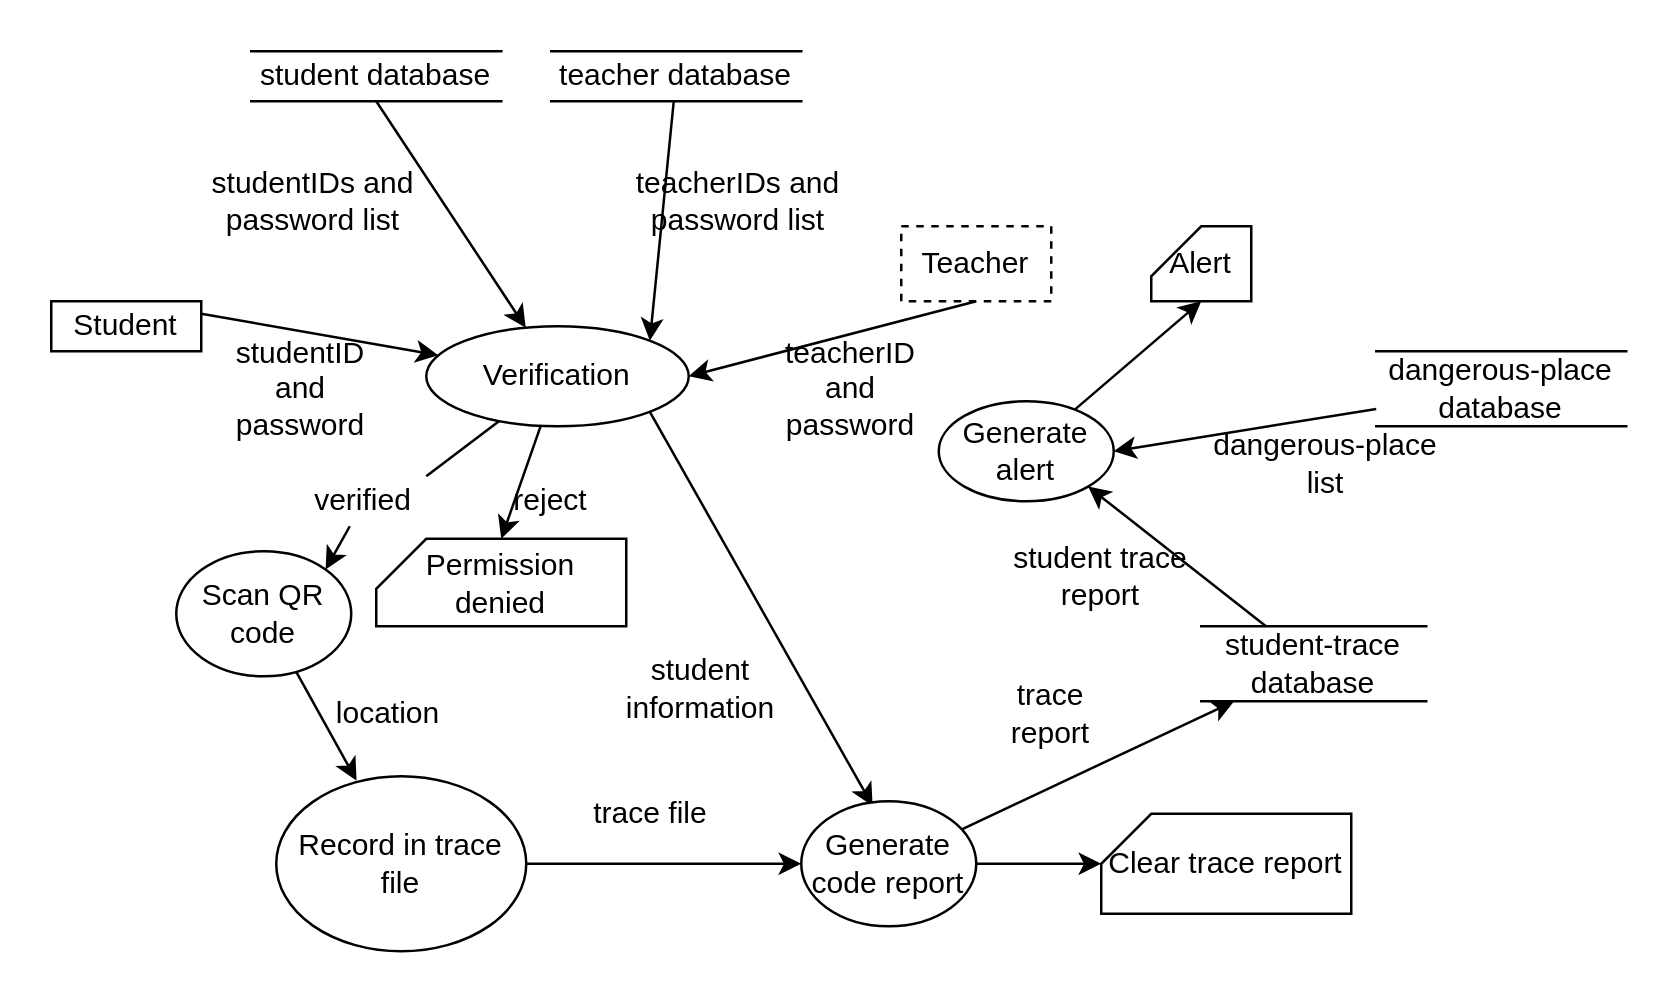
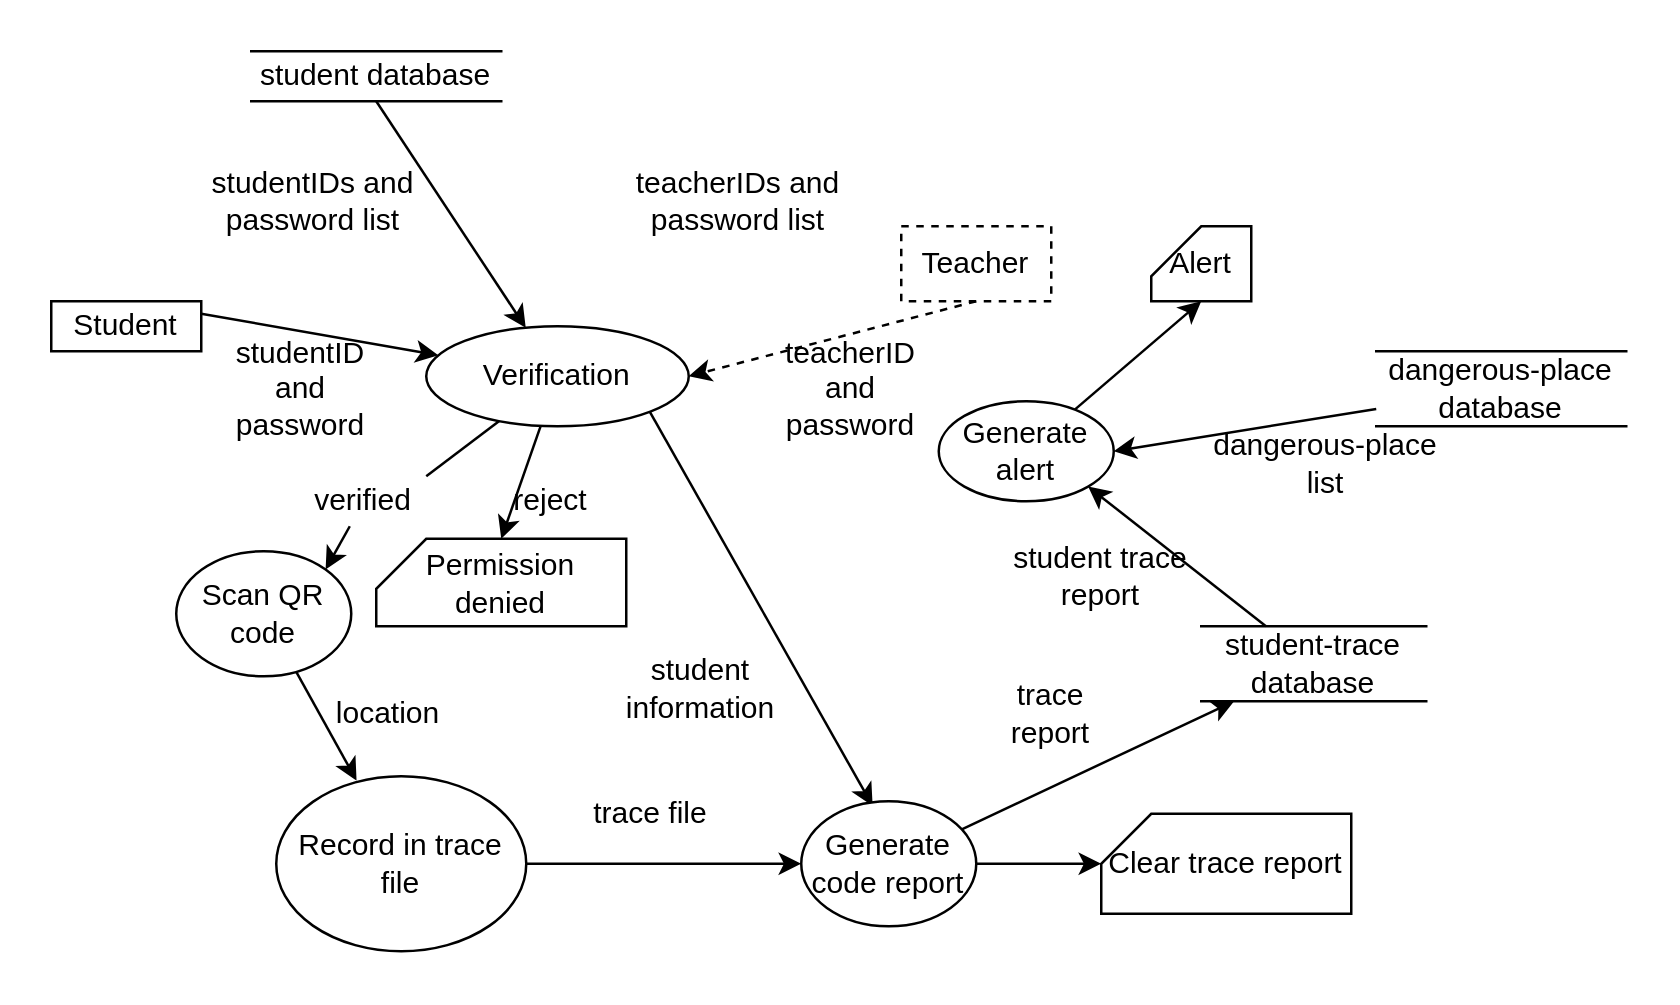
node "teacher database": removed
edge "teacher database" -> "Verification": removed
edge "Teacher" -> "Verification": style solid -> dashed
